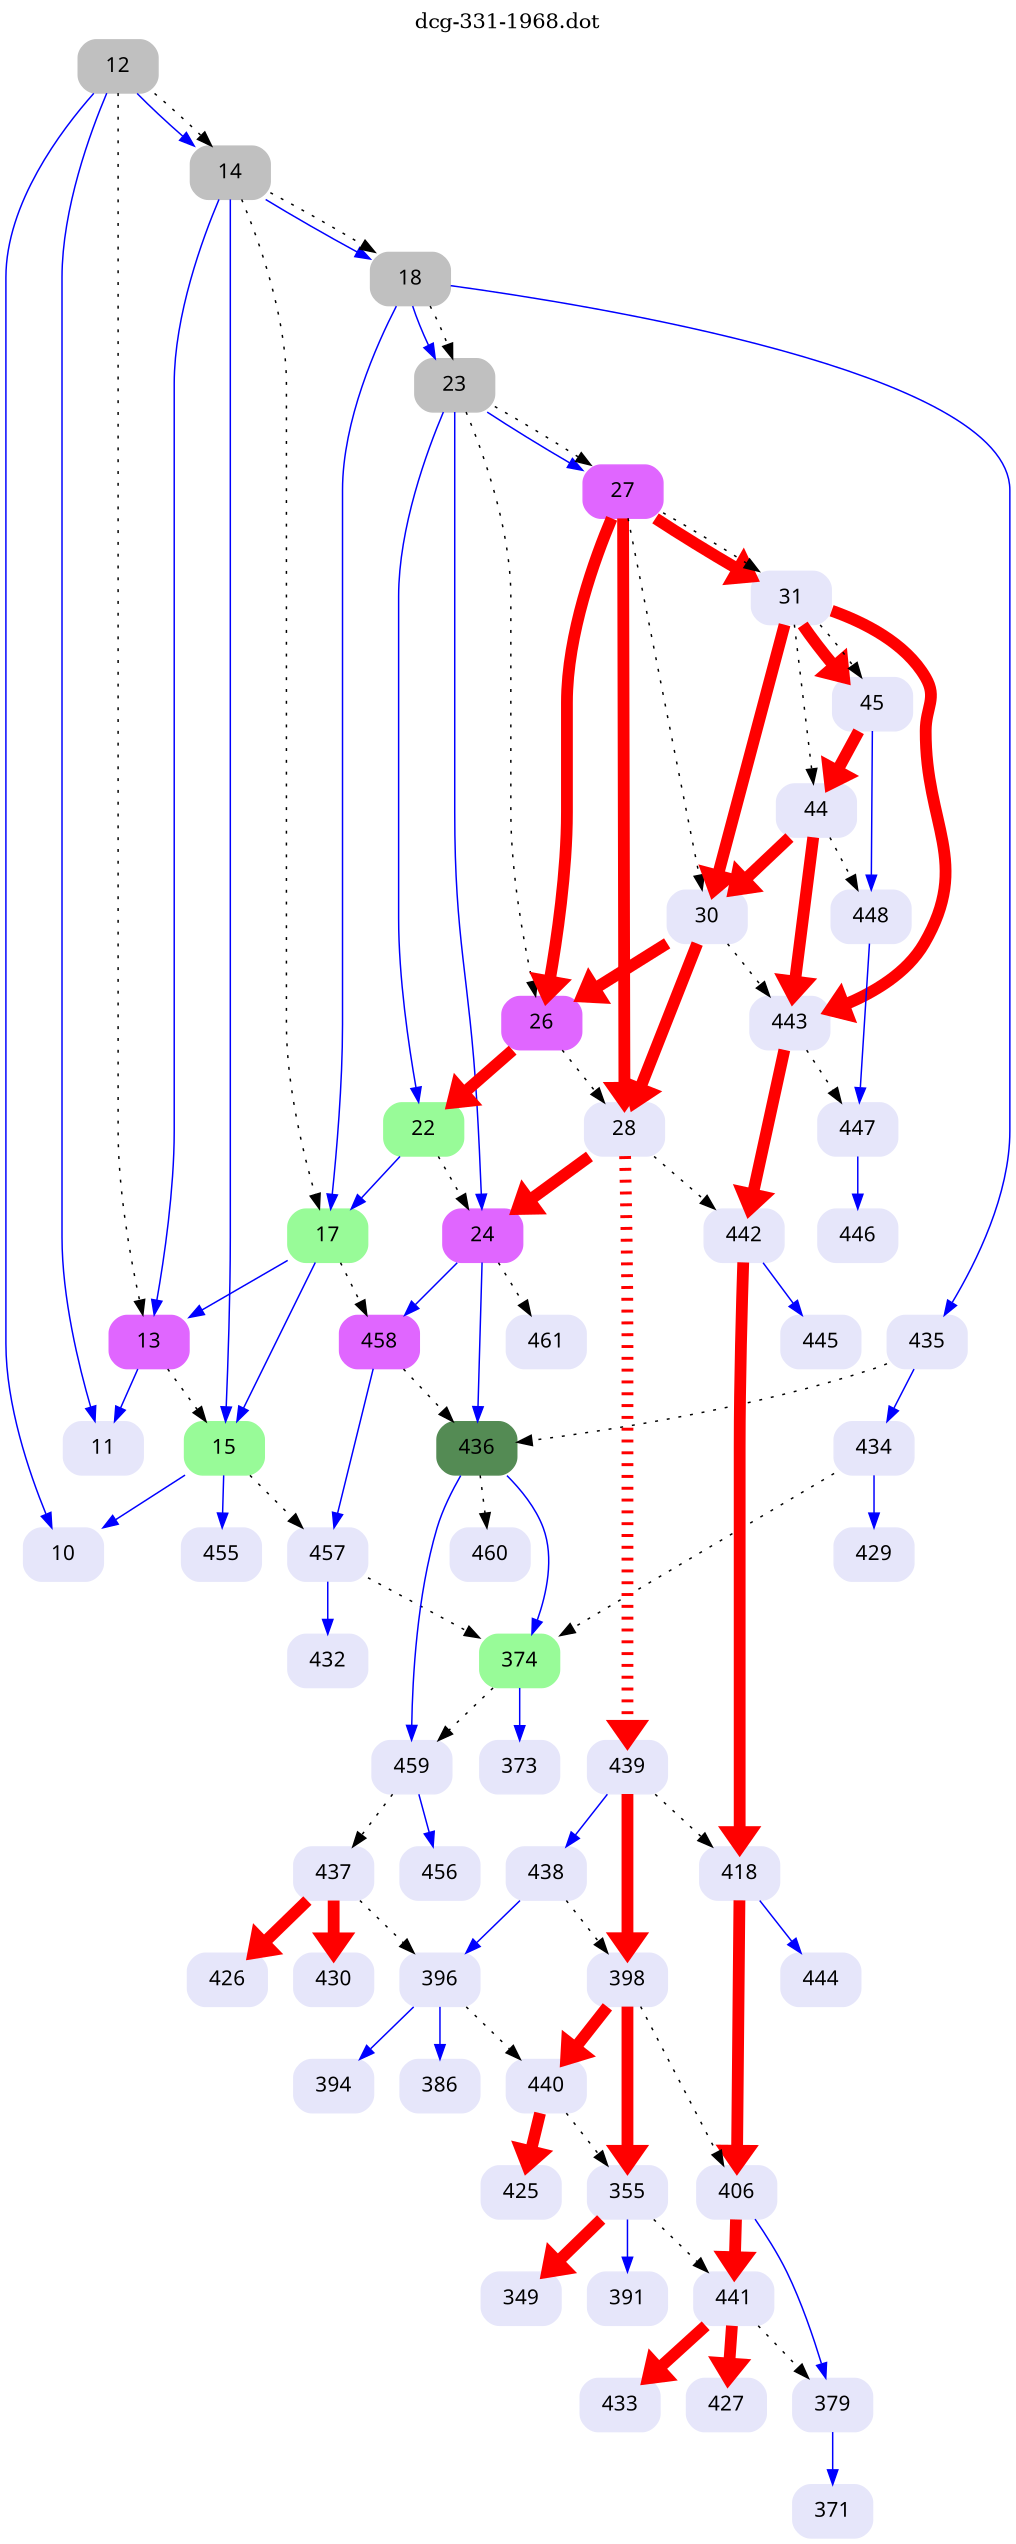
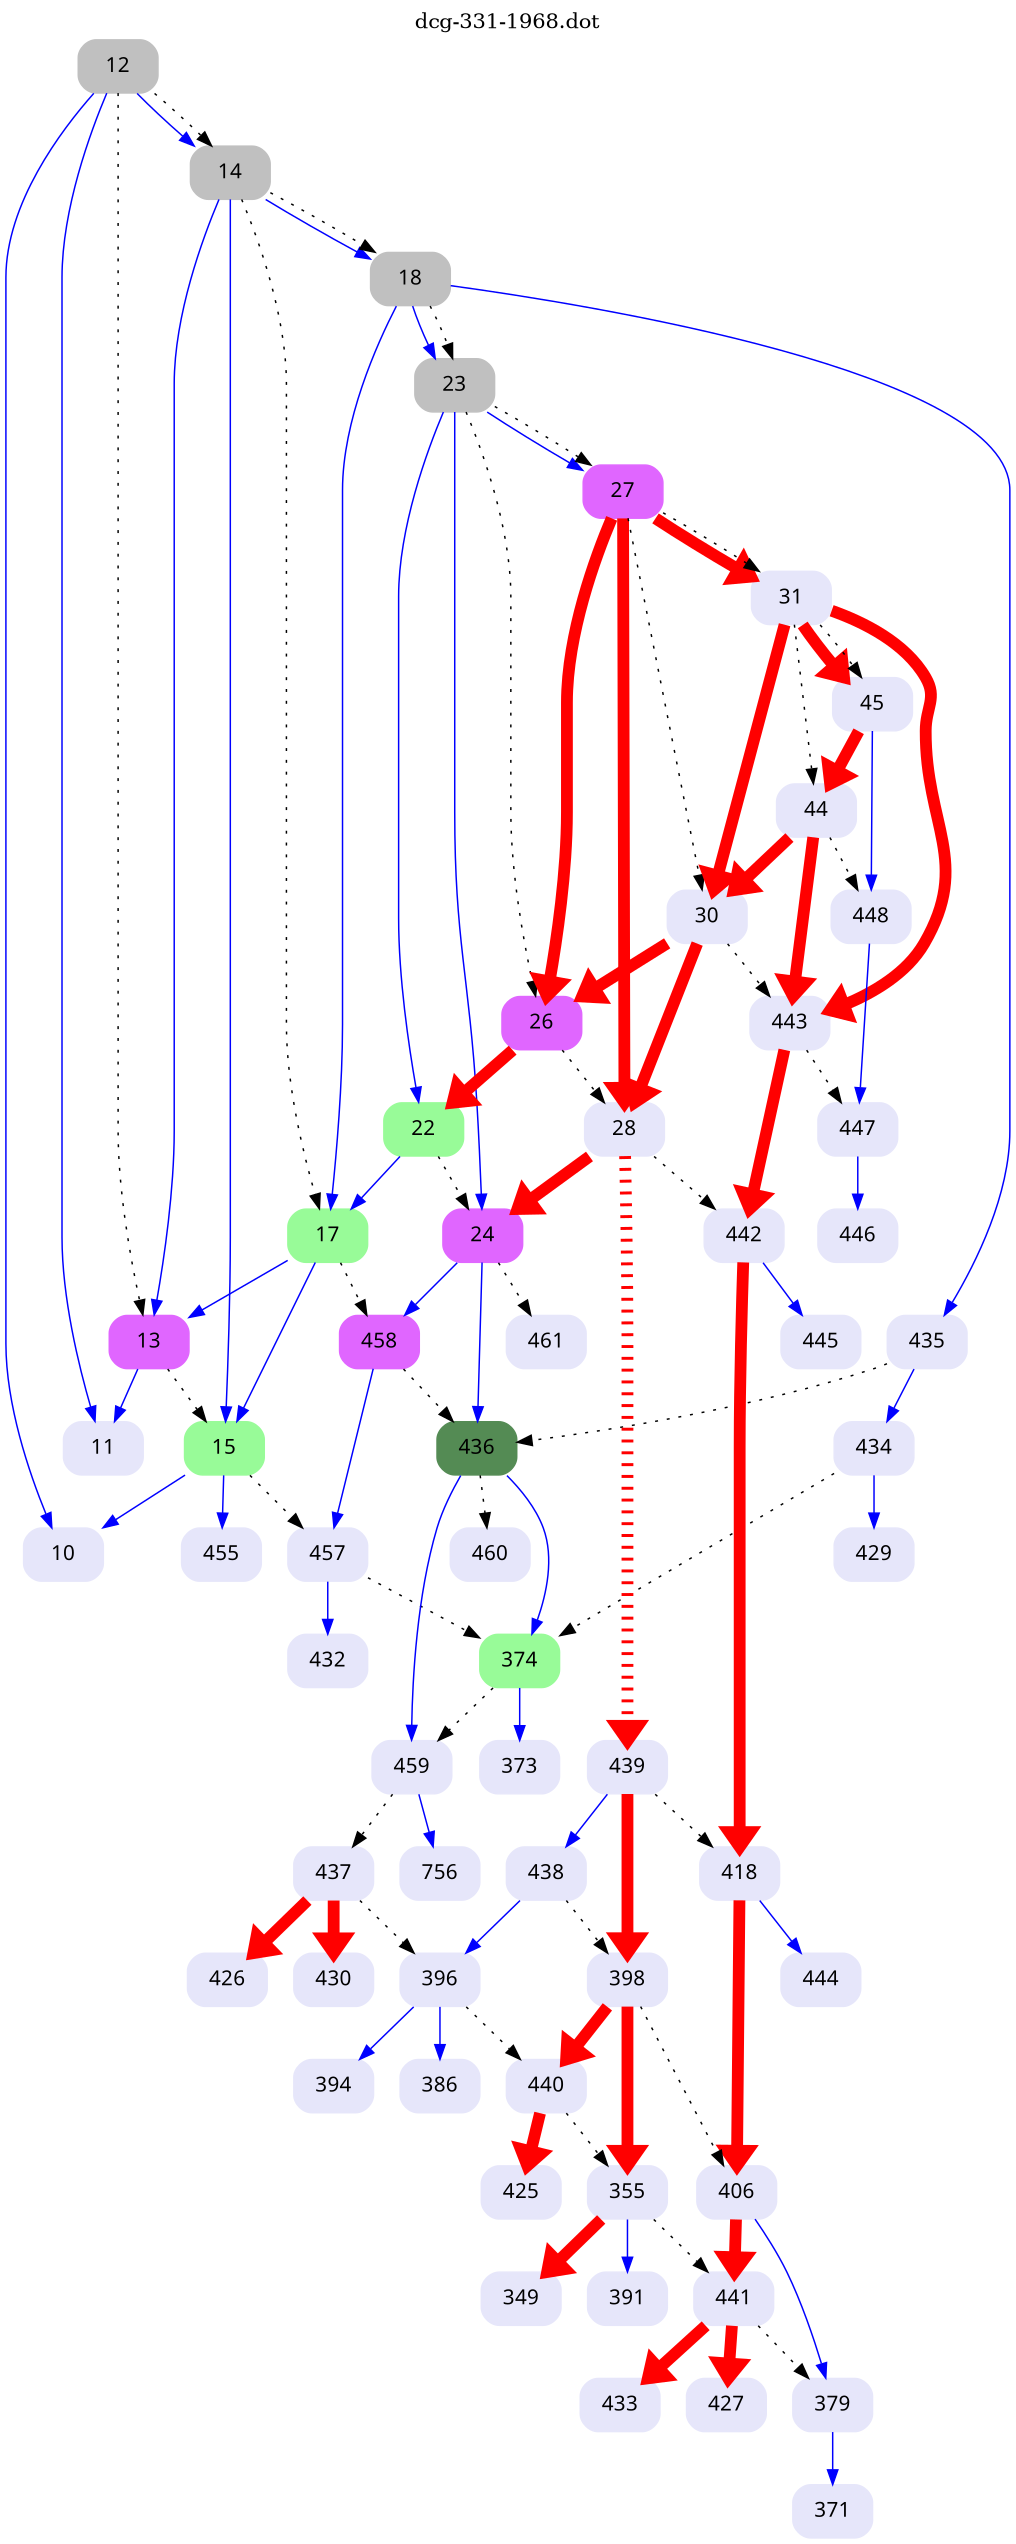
node "456": label "456" -> "756"
